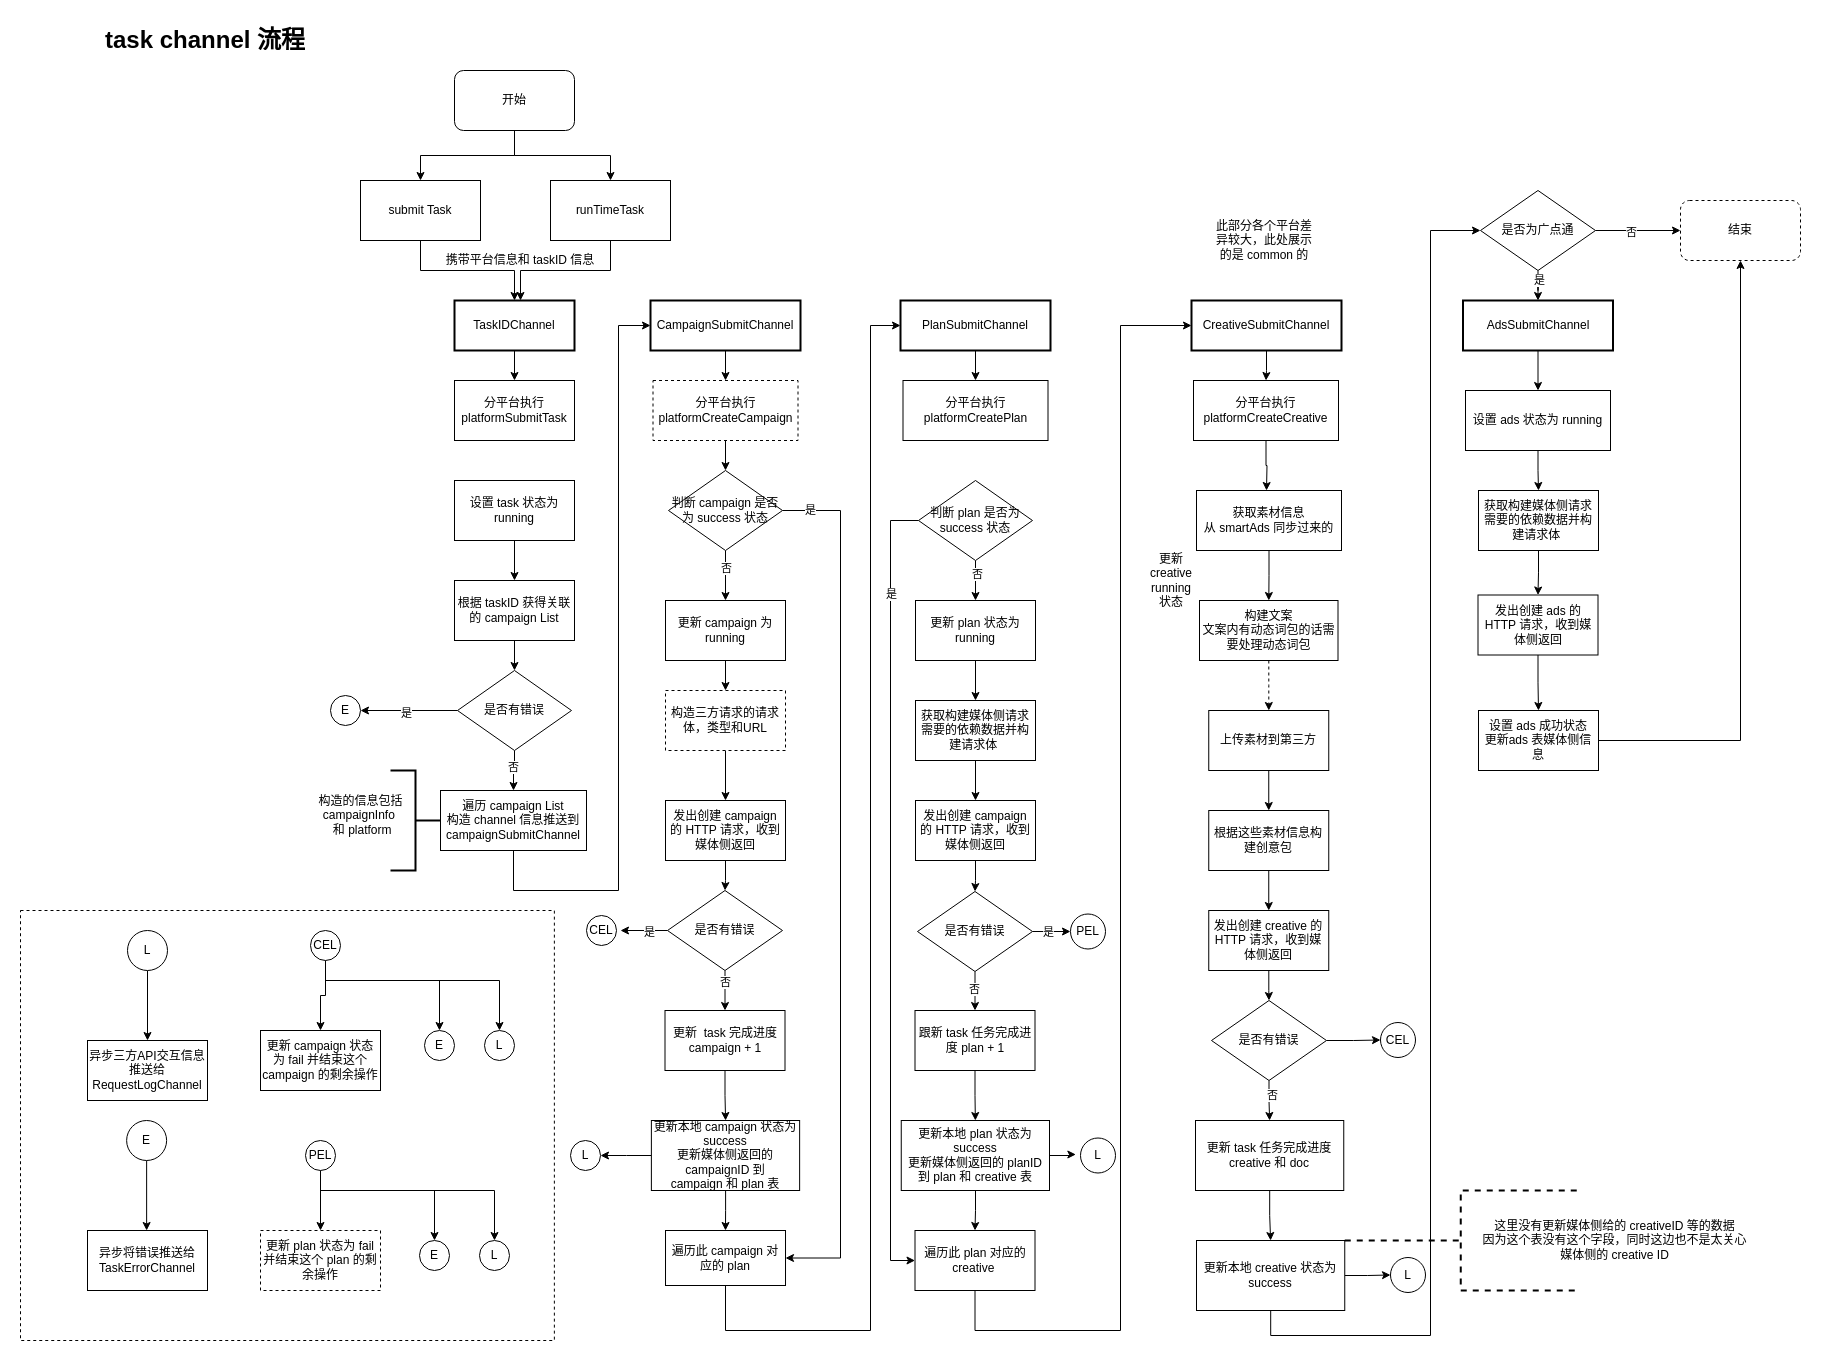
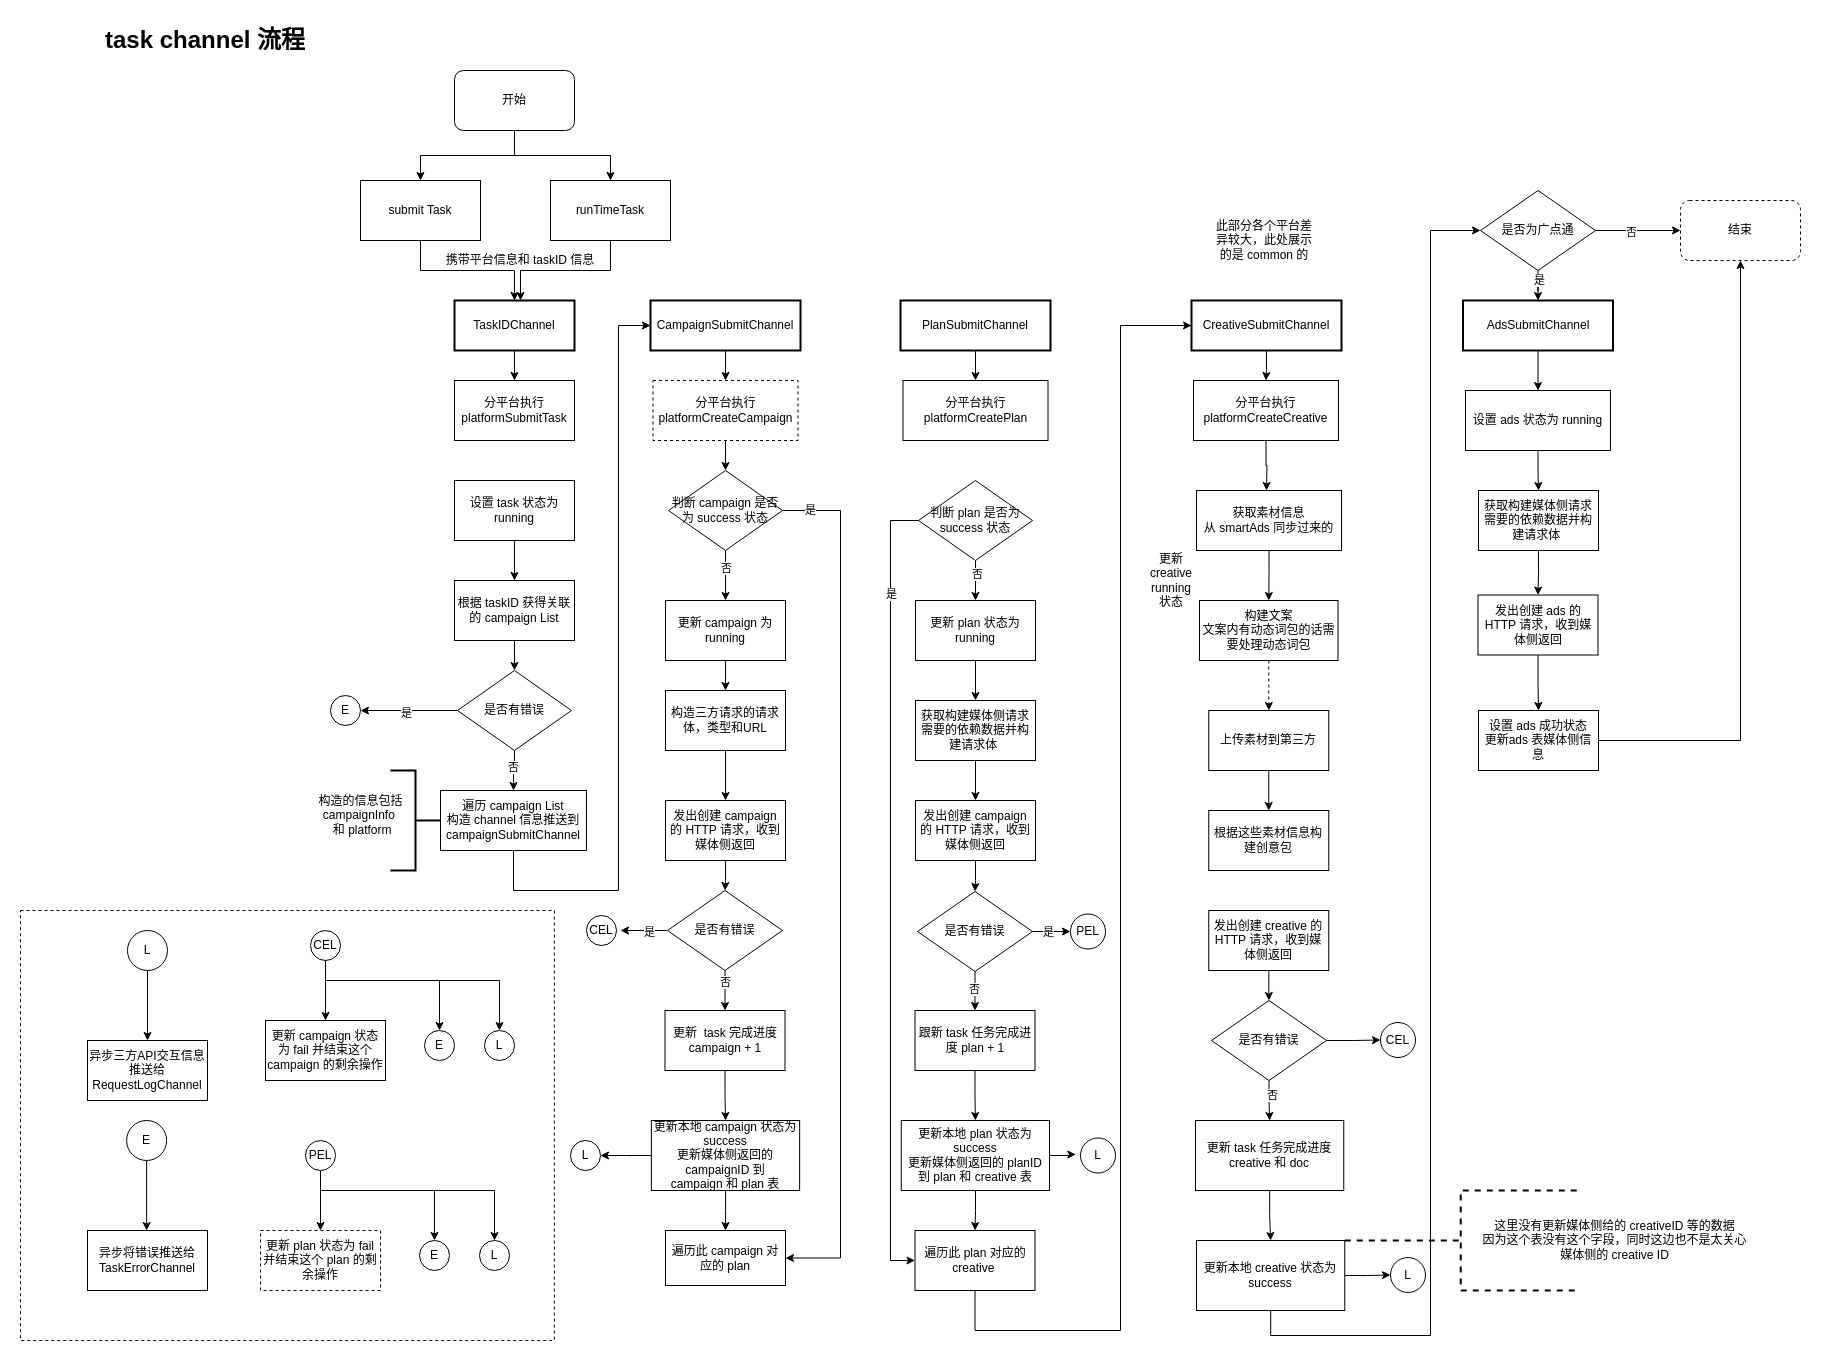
node "构造三方请求的请求体，类型和URL": style dashed -> solid
edge "根据这些素材信息构建创意包" -> "发出创建 creative 的 HTTP 请求，收到媒体侧返回": removed
edge "遍历此 campaign 对应的 plan" -> "PlanSubmitChannel": removed
node "更新 campaign 状态为 fail 并结束这个 campaign 的剩余操作": moved (321, 1061) -> (326, 1051)
